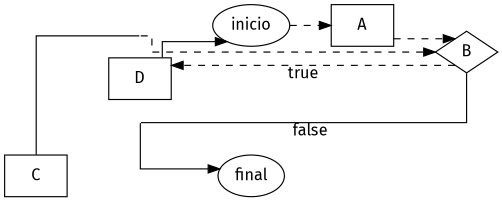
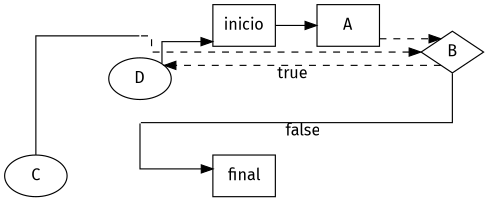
node "inicio": shape ellipse -> box
edge "inicio" -> "A": style dashed -> solid
node "D": shape box -> ellipse
node "C": shape box -> ellipse
node "final": shape ellipse -> box
